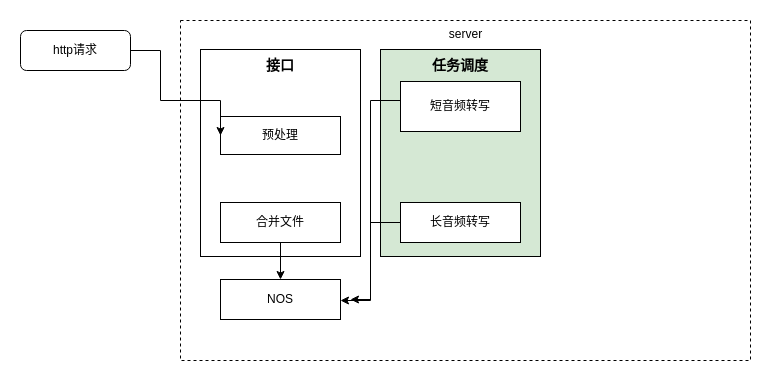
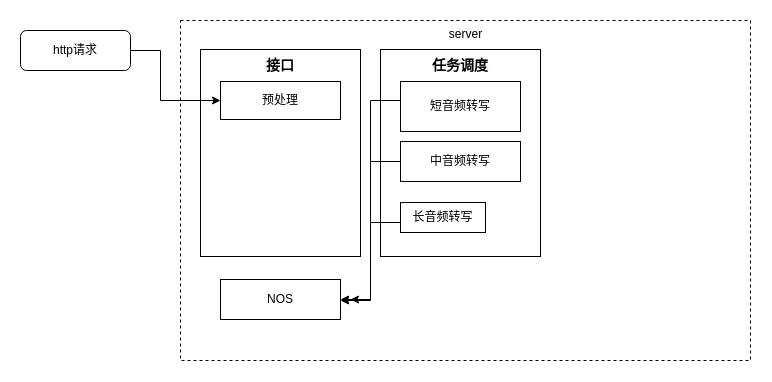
node "任务调度": fillcolor #d5e8d4 -> #ffffff
node "预处理": moved (281, 136) -> (281, 101)
edge "中音频转写" -> "NOS": added
node "中音频转写": added
node "合并文件": removed
node "长音频转写": size 120x40 -> 85x30
edge "合并文件" -> "NOS": removed
